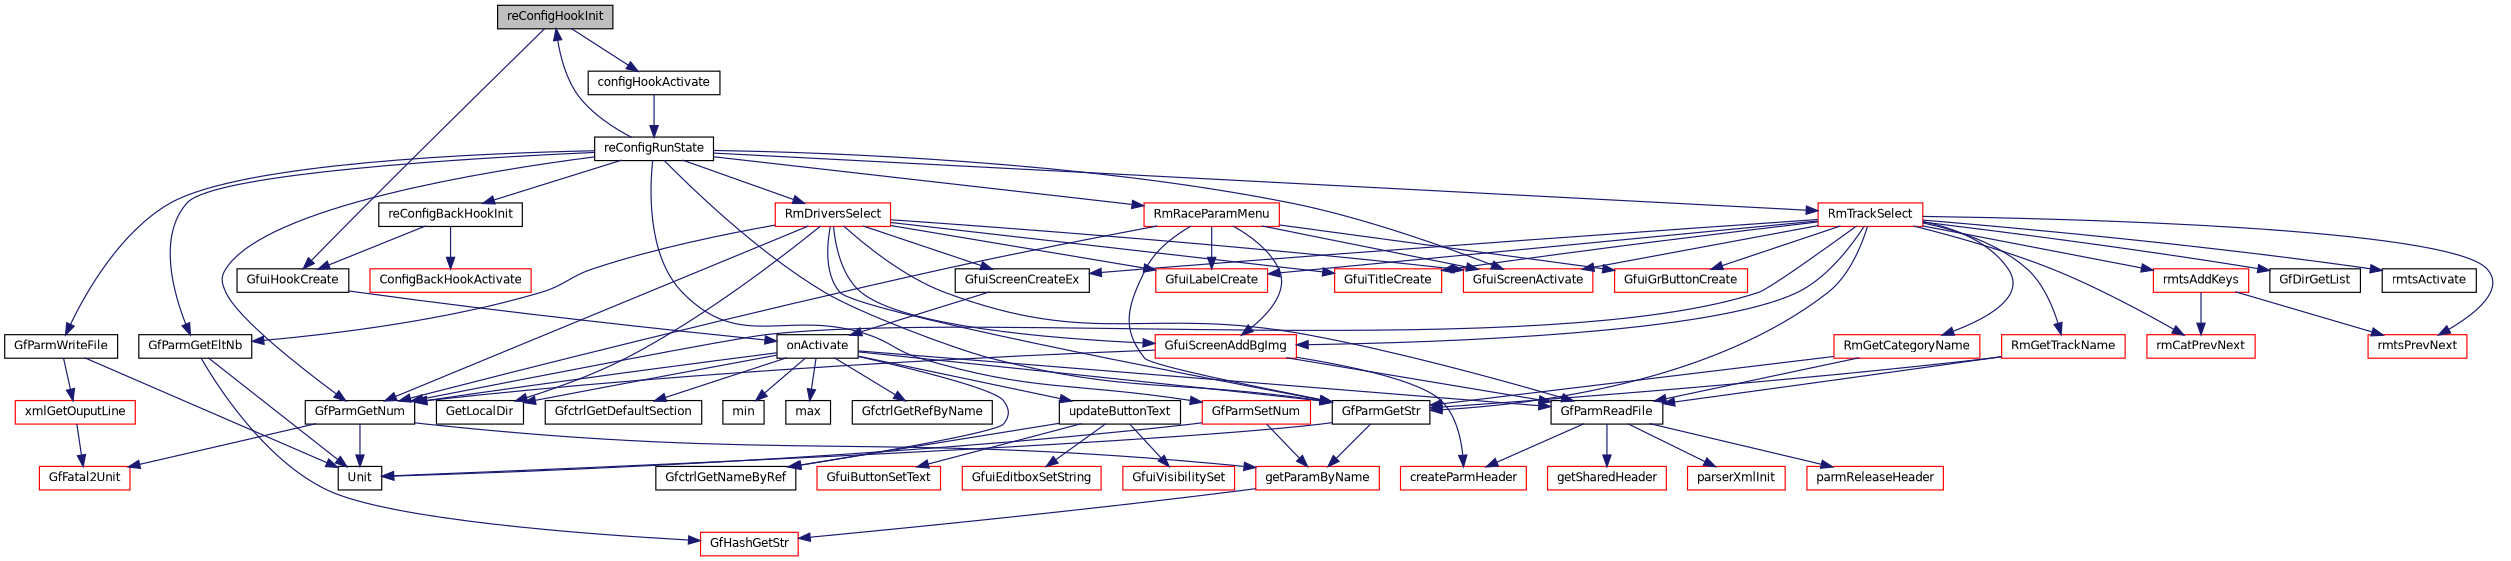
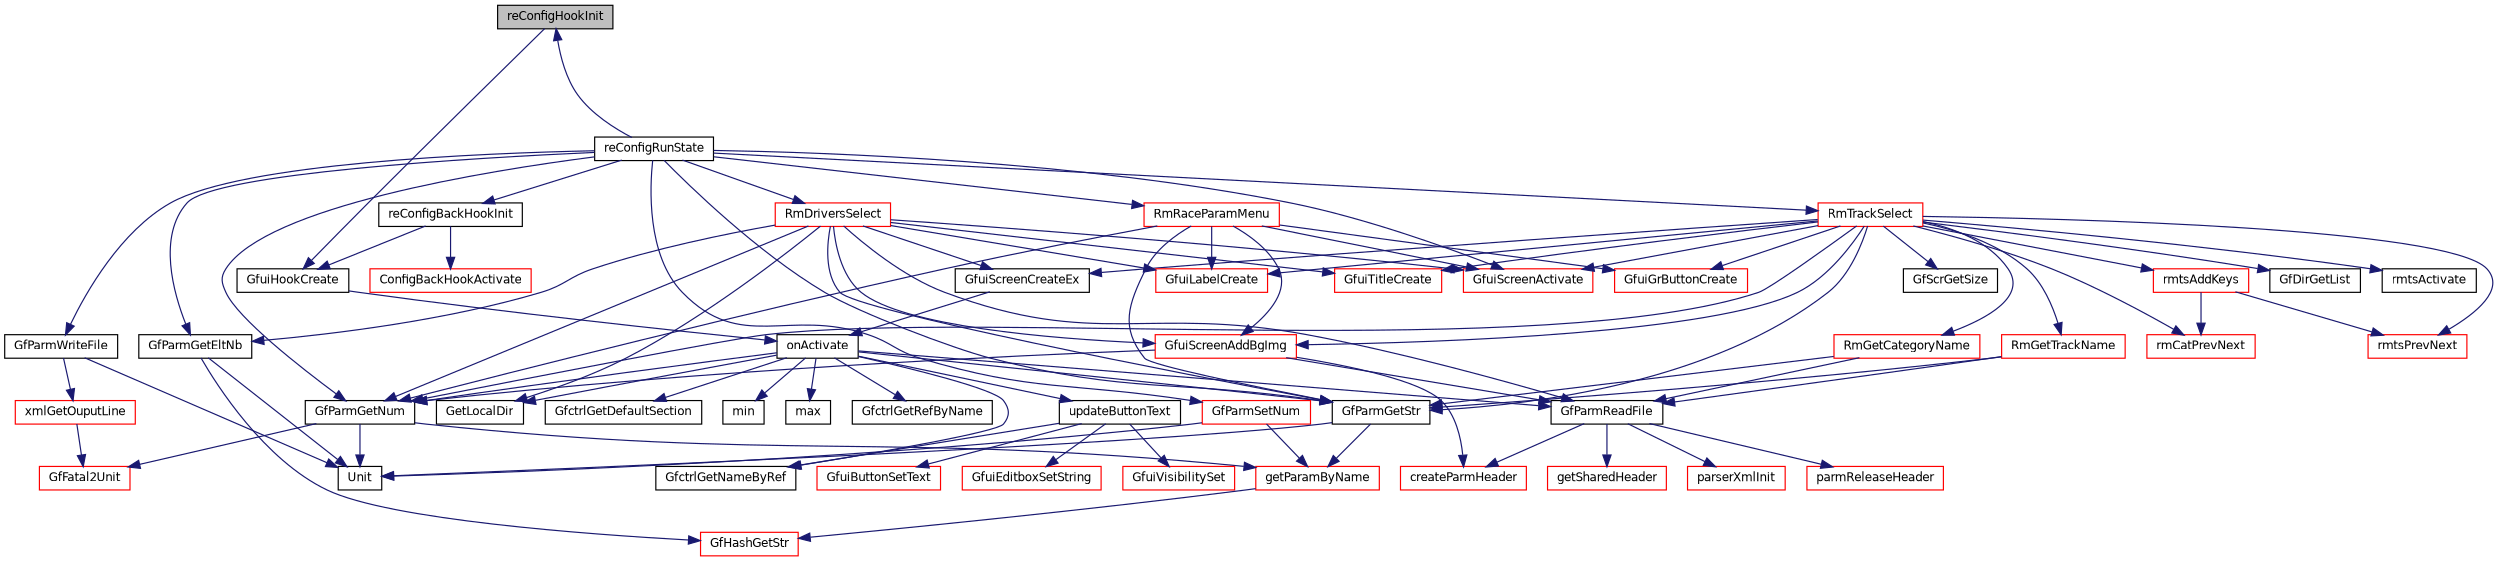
node "configHookActivate": removed
node "GfScrGetSize": added
